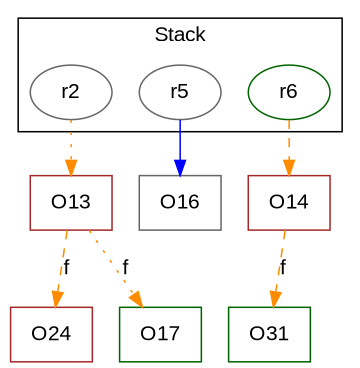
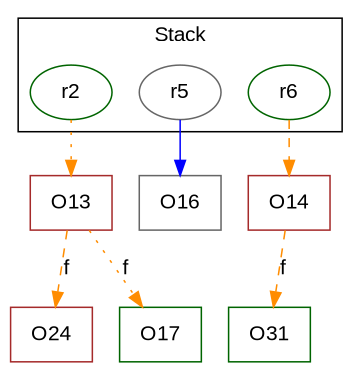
node "r2": color gray40 -> darkgreen
